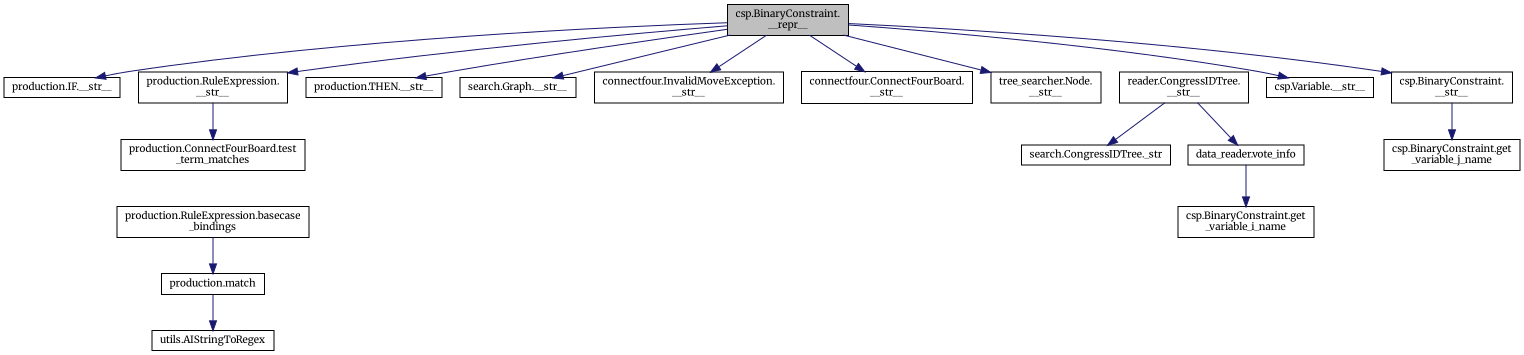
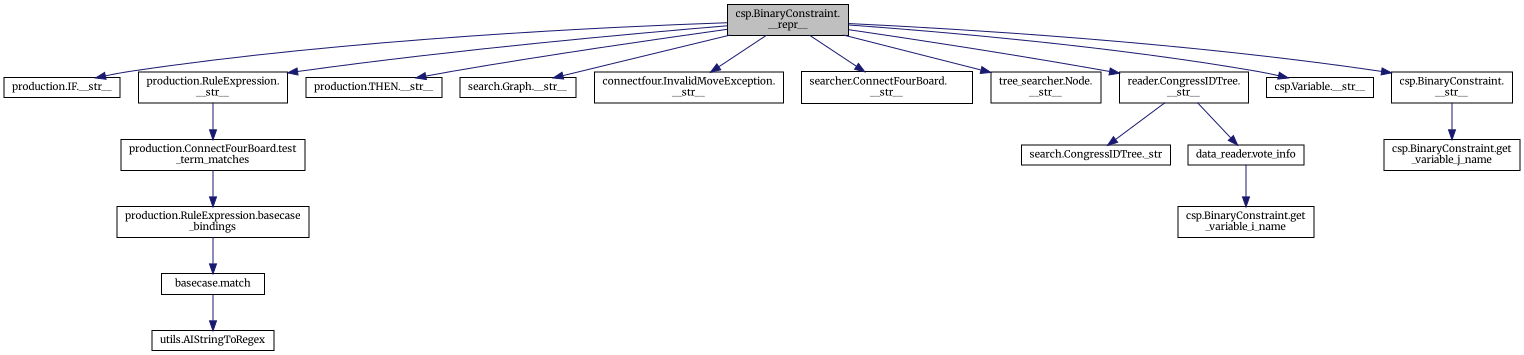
edge "csp.BinaryConstraint. __repr__" -> "reader.CongressIDTree. __str__": added
node "connectfour.ConnectFourBoard. __str__": label "connectfour.ConnectFourBoard. __str__" -> "searcher.ConnectFourBoard. __str__"
edge "production.ConnectFourBoard.test _term_matches" -> "production.RuleExpression.basecase _bindings": added
node "production.match": label "production.match" -> "basecase.match"
